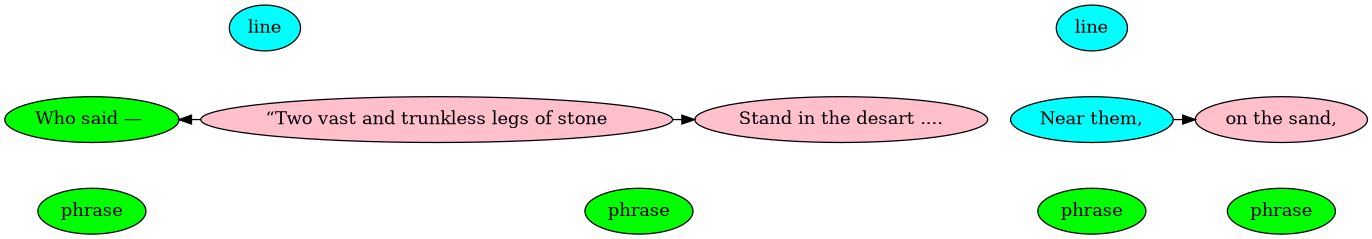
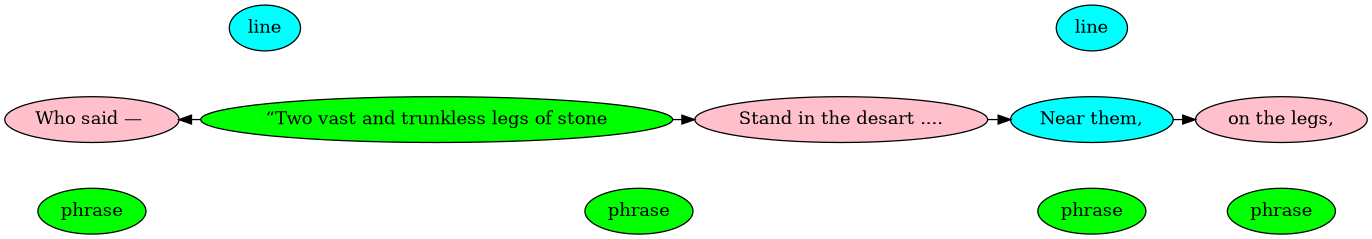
node "Who said —": fillcolor green -> pink
node "“Two vast and trunkless legs of stone": fillcolor pink -> green
edge "Stand in the desart ...." -> "Near them,": added
node "on the sand,": label "on the sand," -> "on the legs,"
